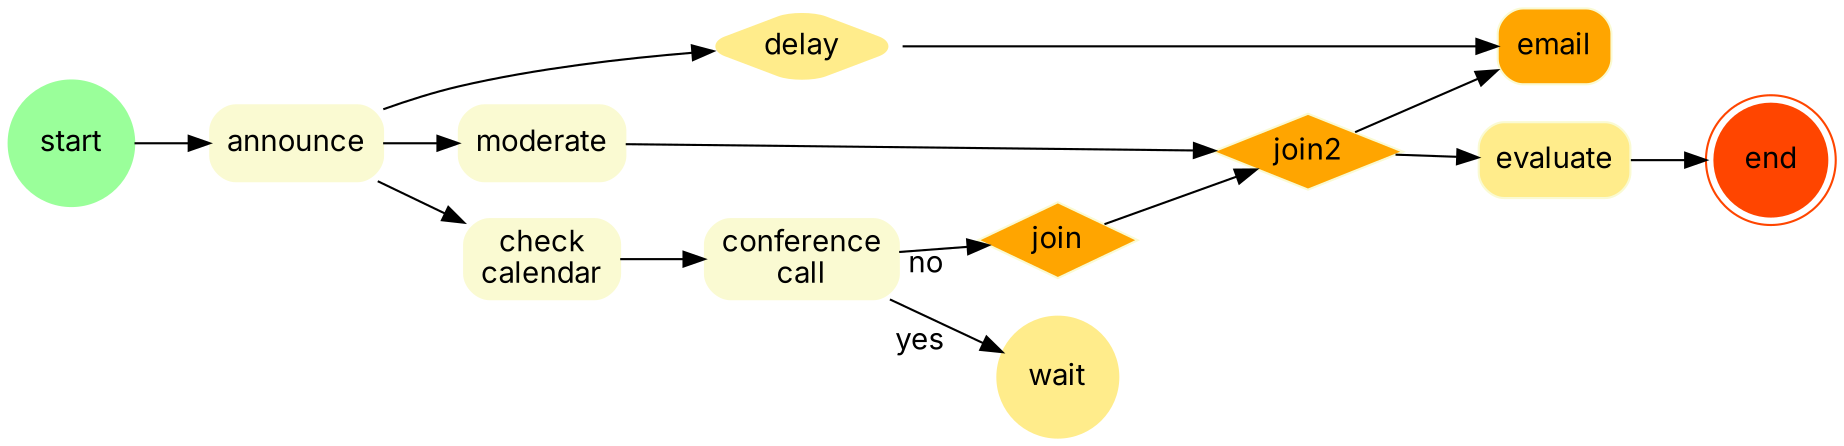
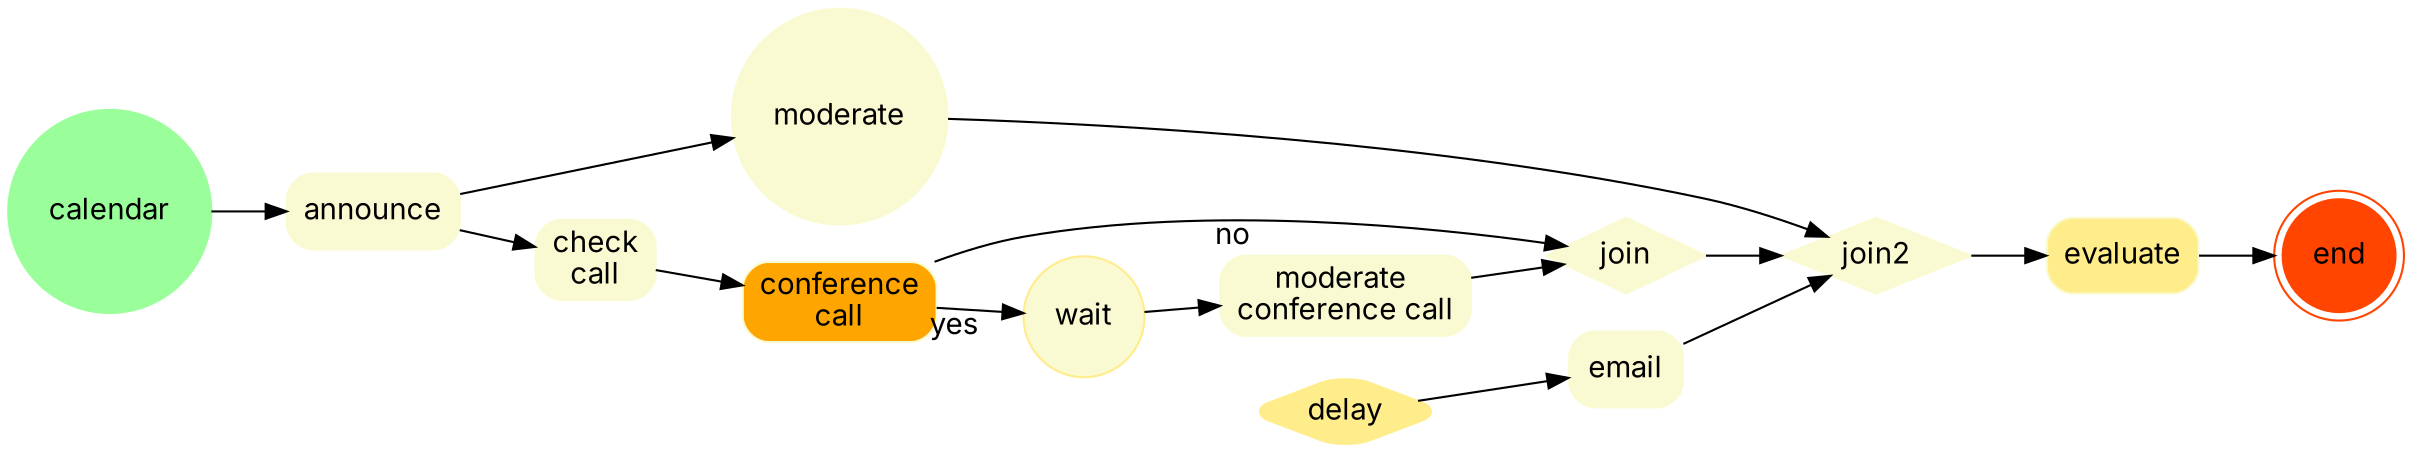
node "email": fillcolor orange -> lightgoldenrodyellow
edge "announce" -> "delay": removed
edge "join2" -> "email": reversed
node "start": label "start" -> "calendar"
node "moderate": shape box -> circle
node "join2": fillcolor orange -> lightgoldenrodyellow
node "join": fillcolor orange -> lightgoldenrodyellow
node "check calendar": label "check calendar" -> "check call"
node "conference call": fillcolor lightgoldenrodyellow -> orange
node "moderate conference call": added
node "wait": fillcolor lightgoldenrod1 -> lightgoldenrodyellow
